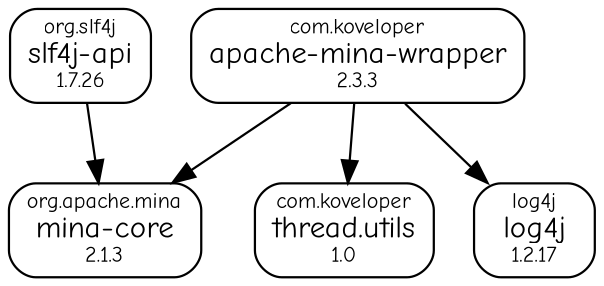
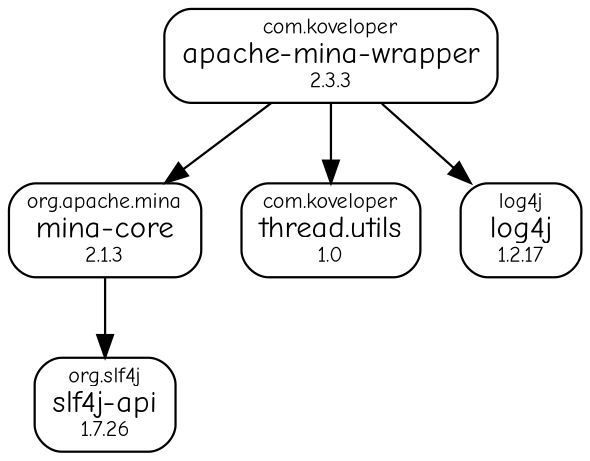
edge "org.slf4j" -> "org.apache.mina": reversed
